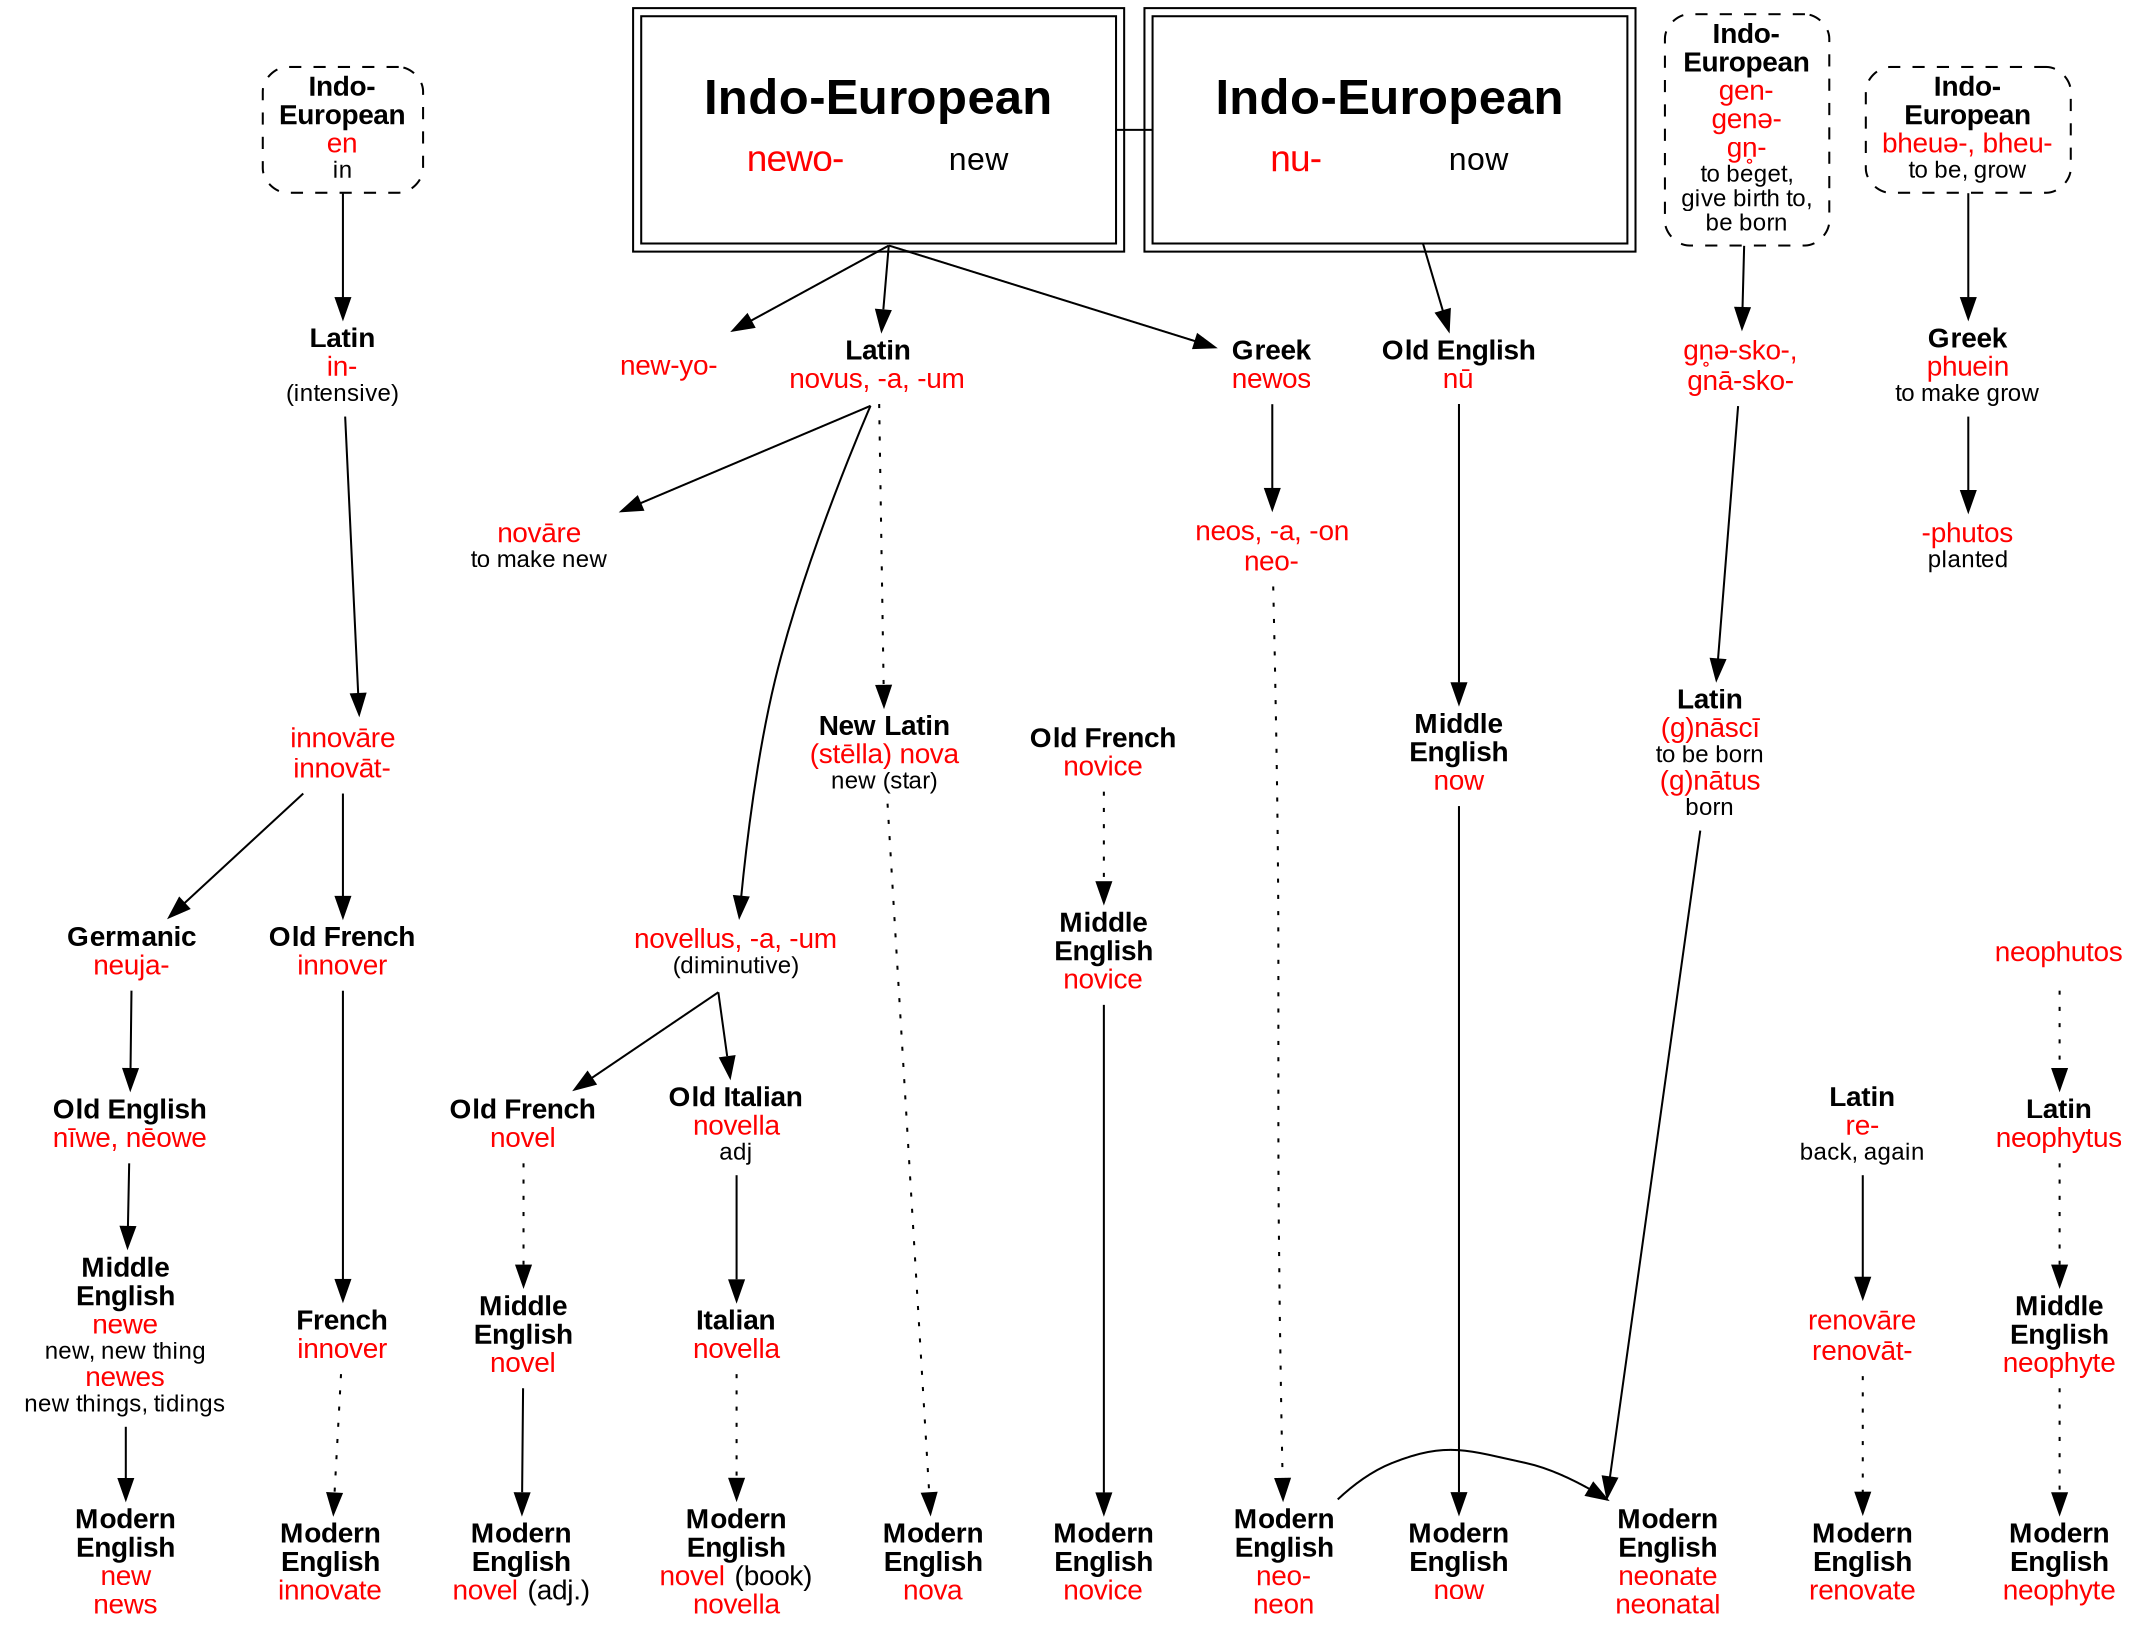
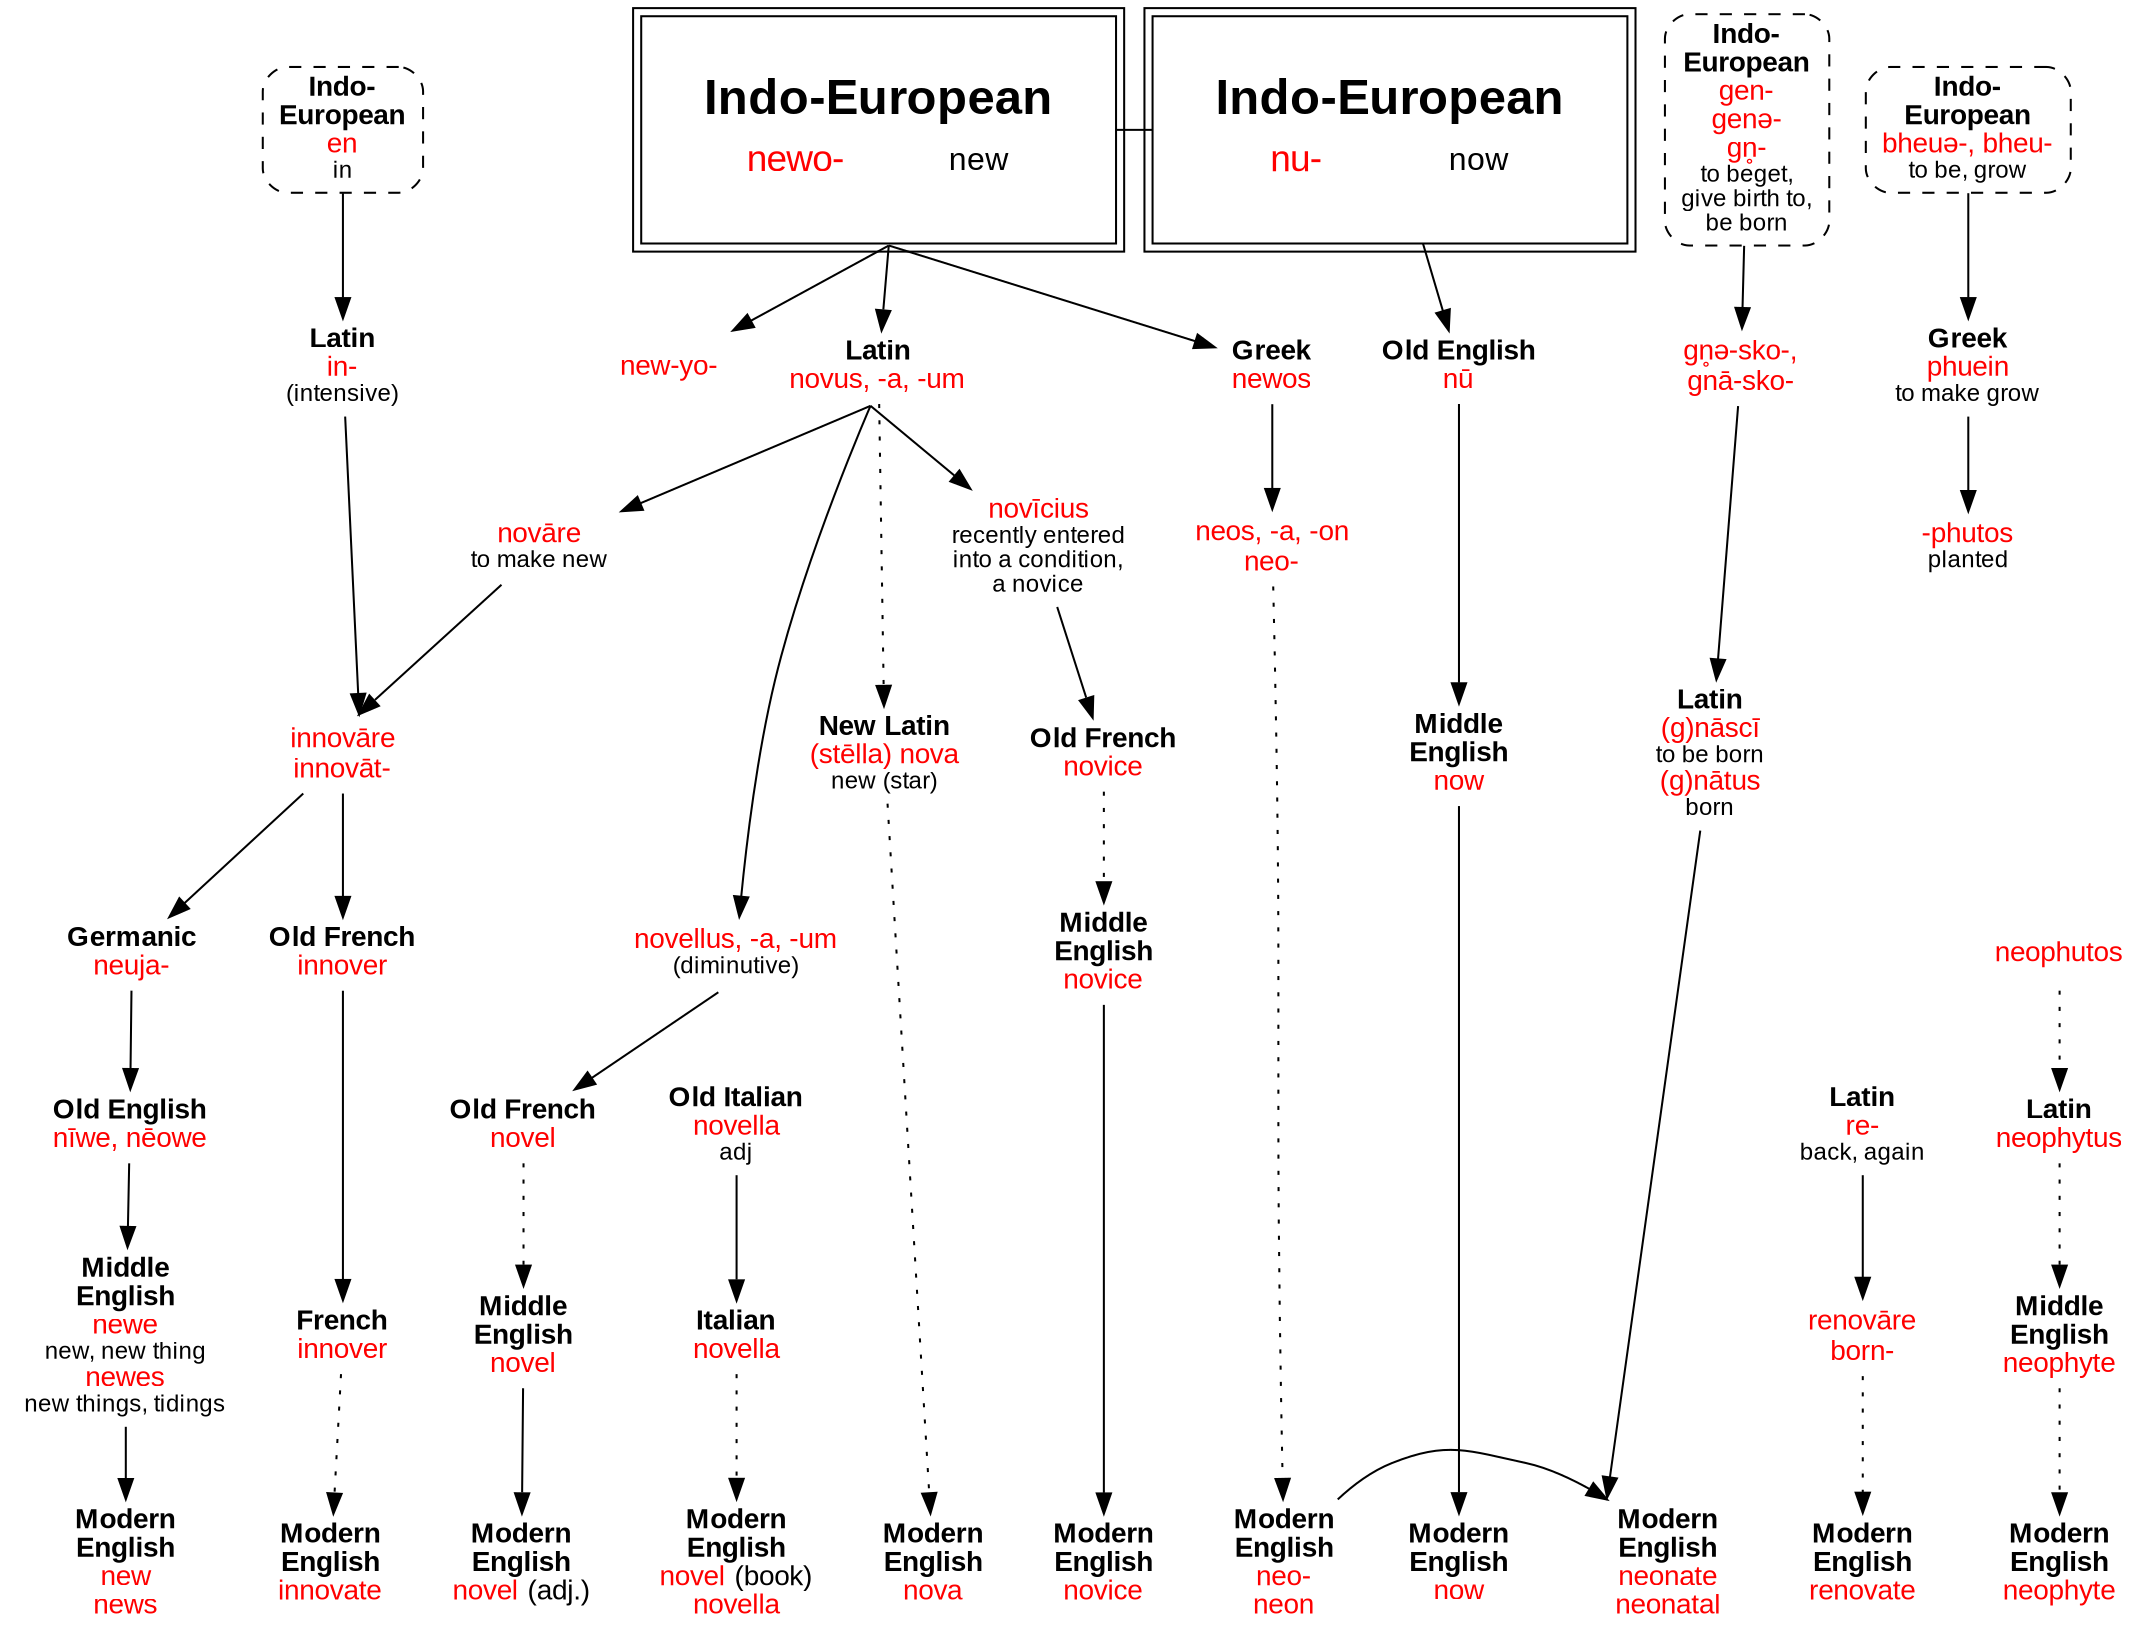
node "novīcius": added
edge "novāre" -> "innovāre": added
edge "novellus, -a, -um" -> "Old Italian": removed
node "renovāre": text "renovāt-" -> "born-"
